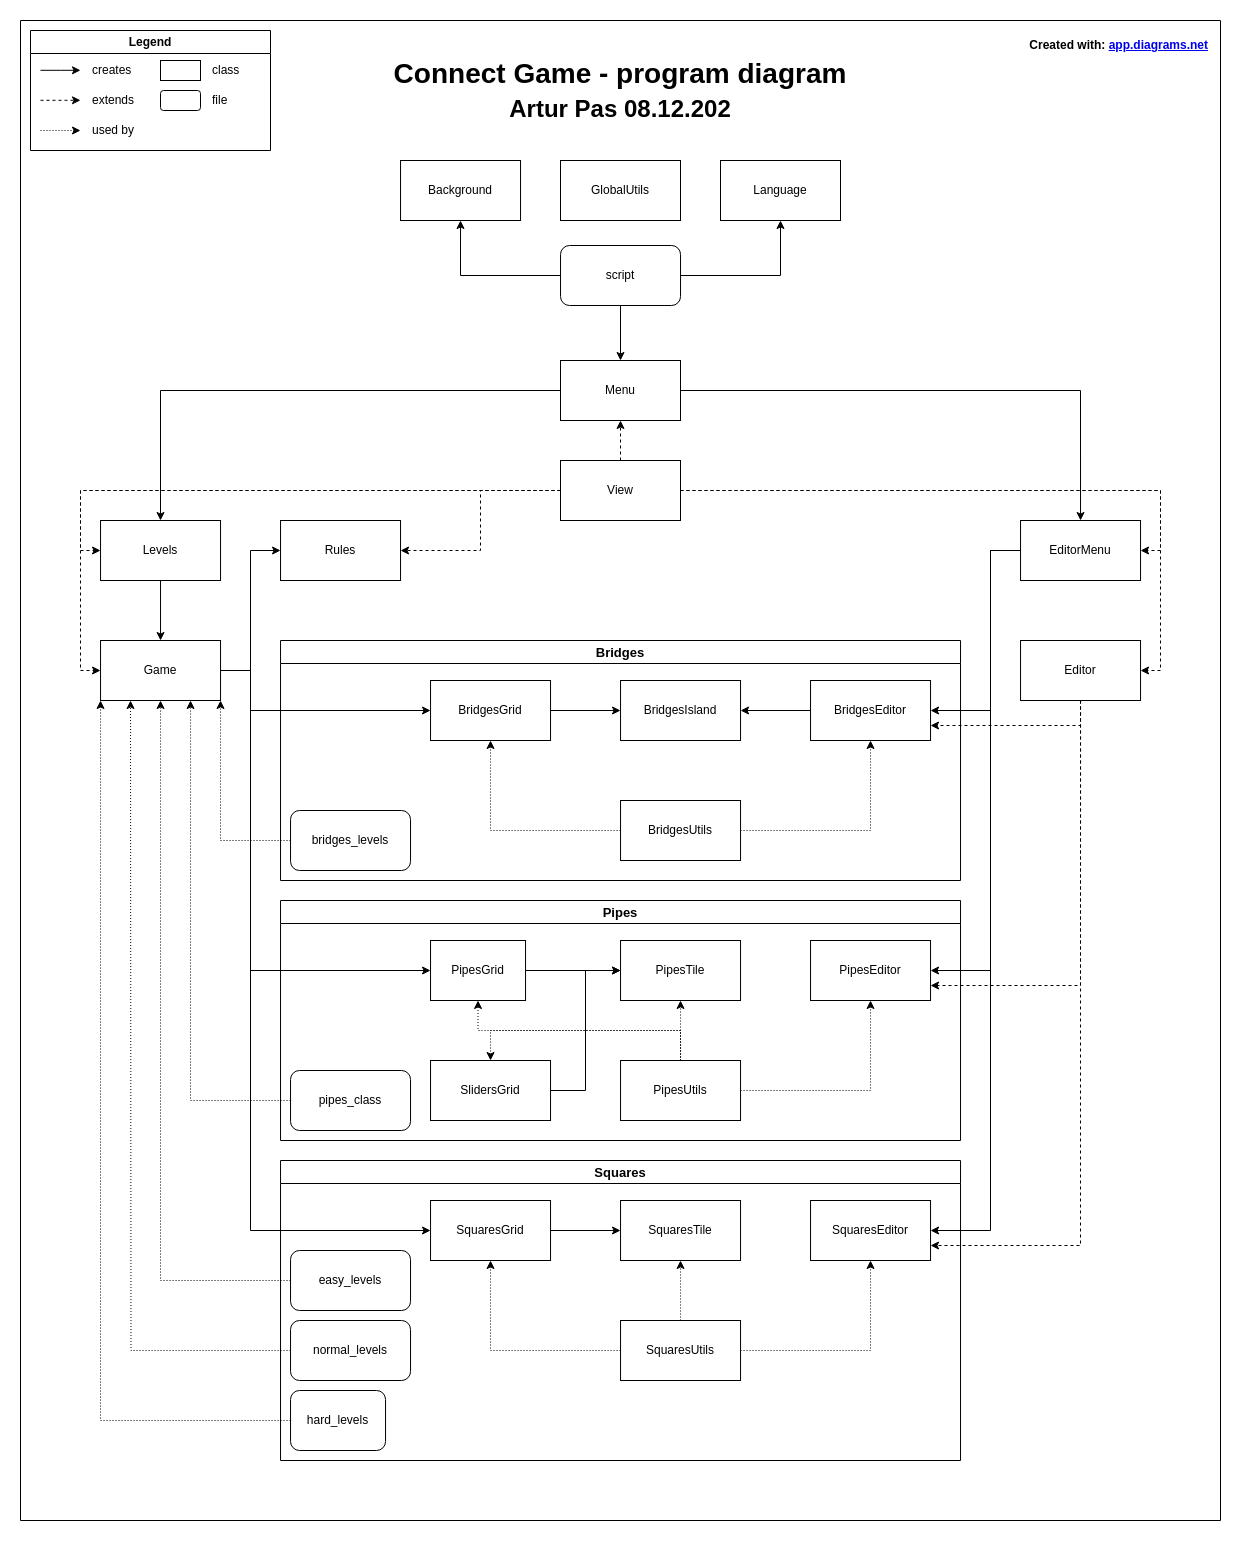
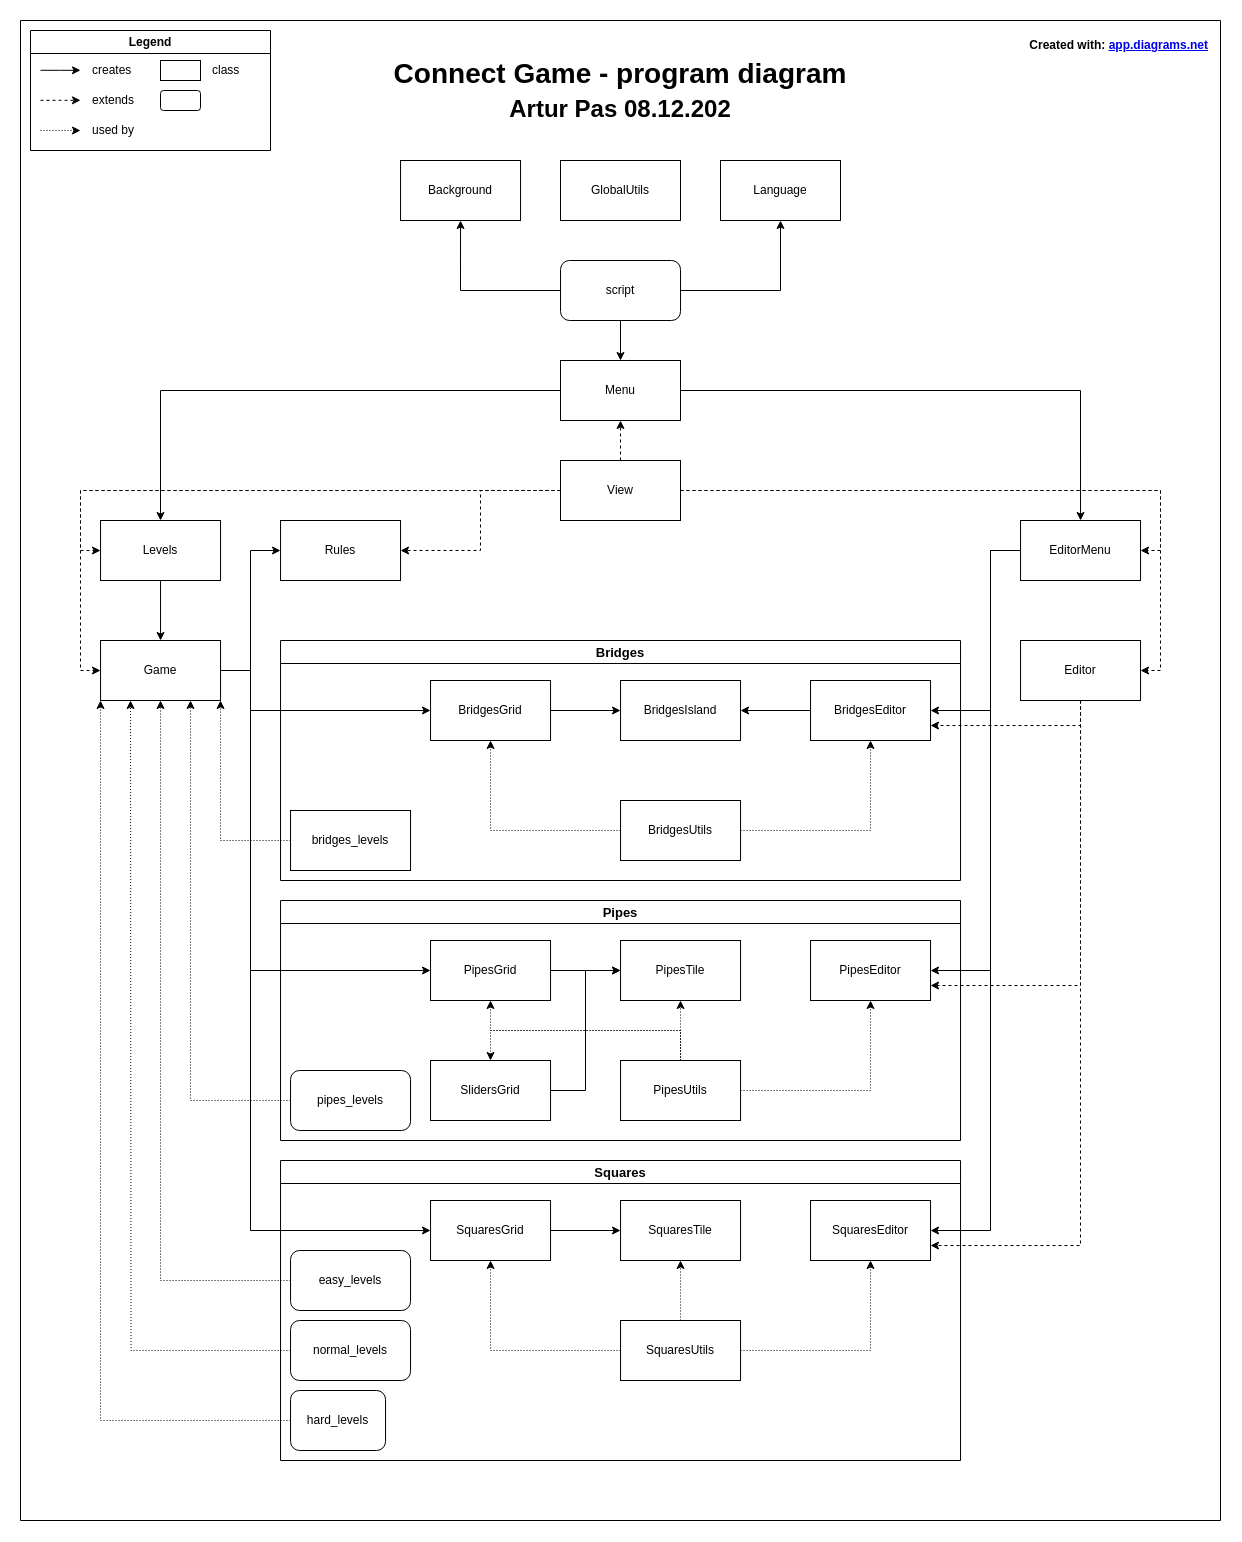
node "file": removed
node "script": moved (621, 276) -> (621, 291)
node "bridges_levels": shape rounded rectangle -> rectangle
node "PipesGrid": size 95x60 -> 120x60
node "pipes_class": label "pipes_class" -> "pipes_levels"
